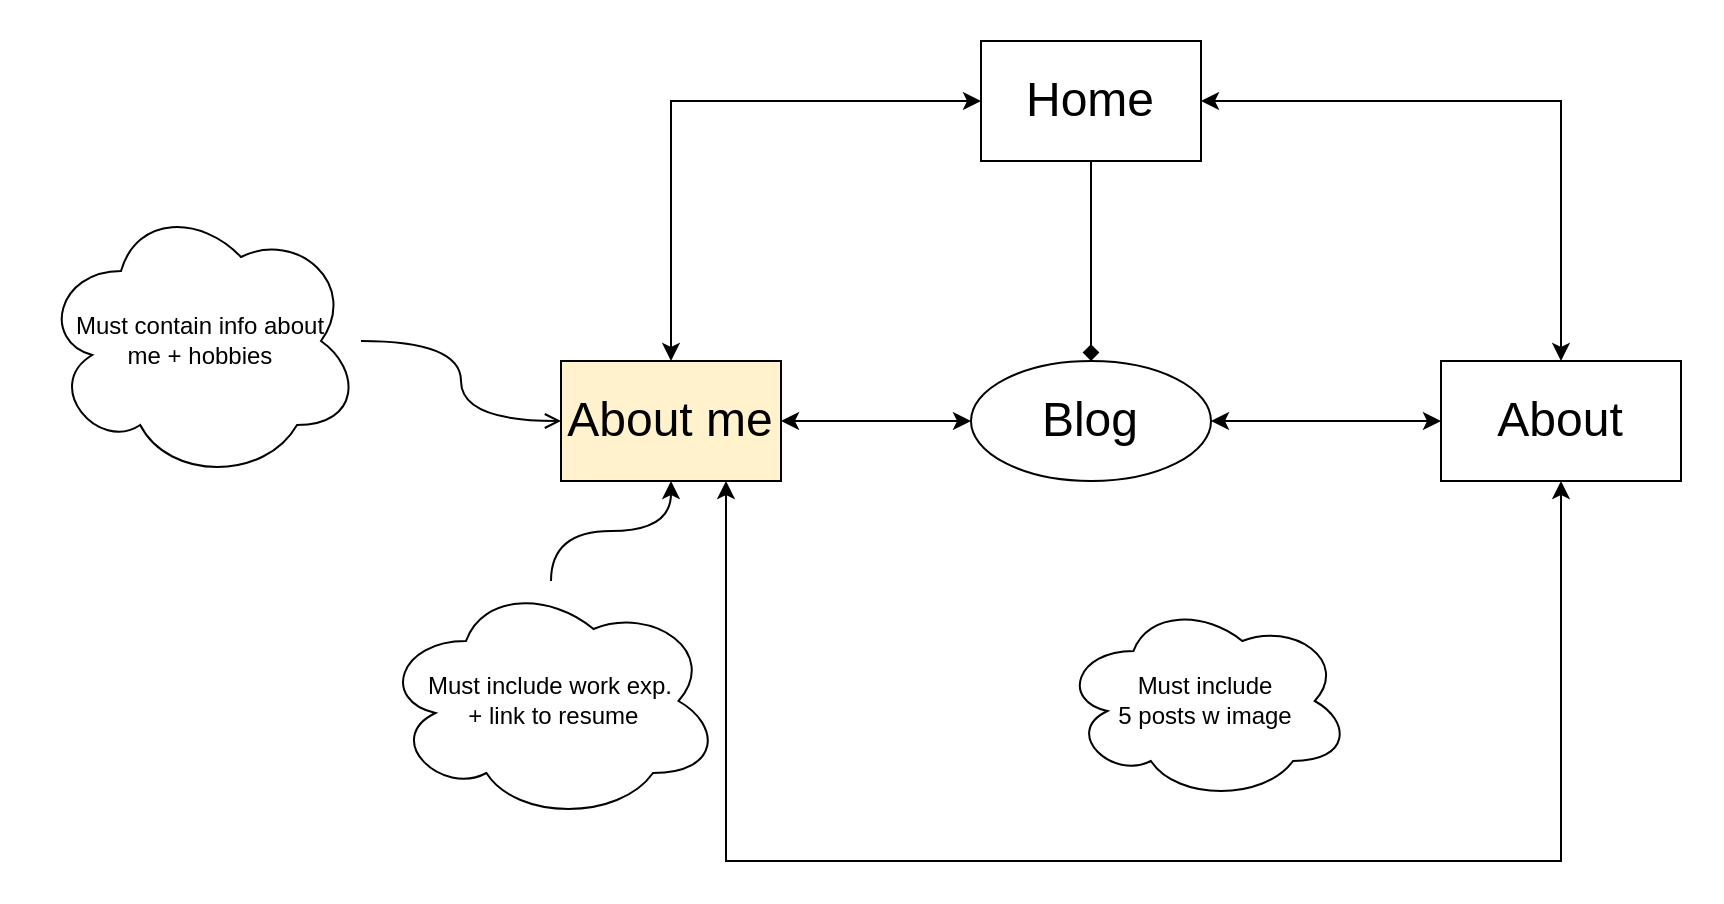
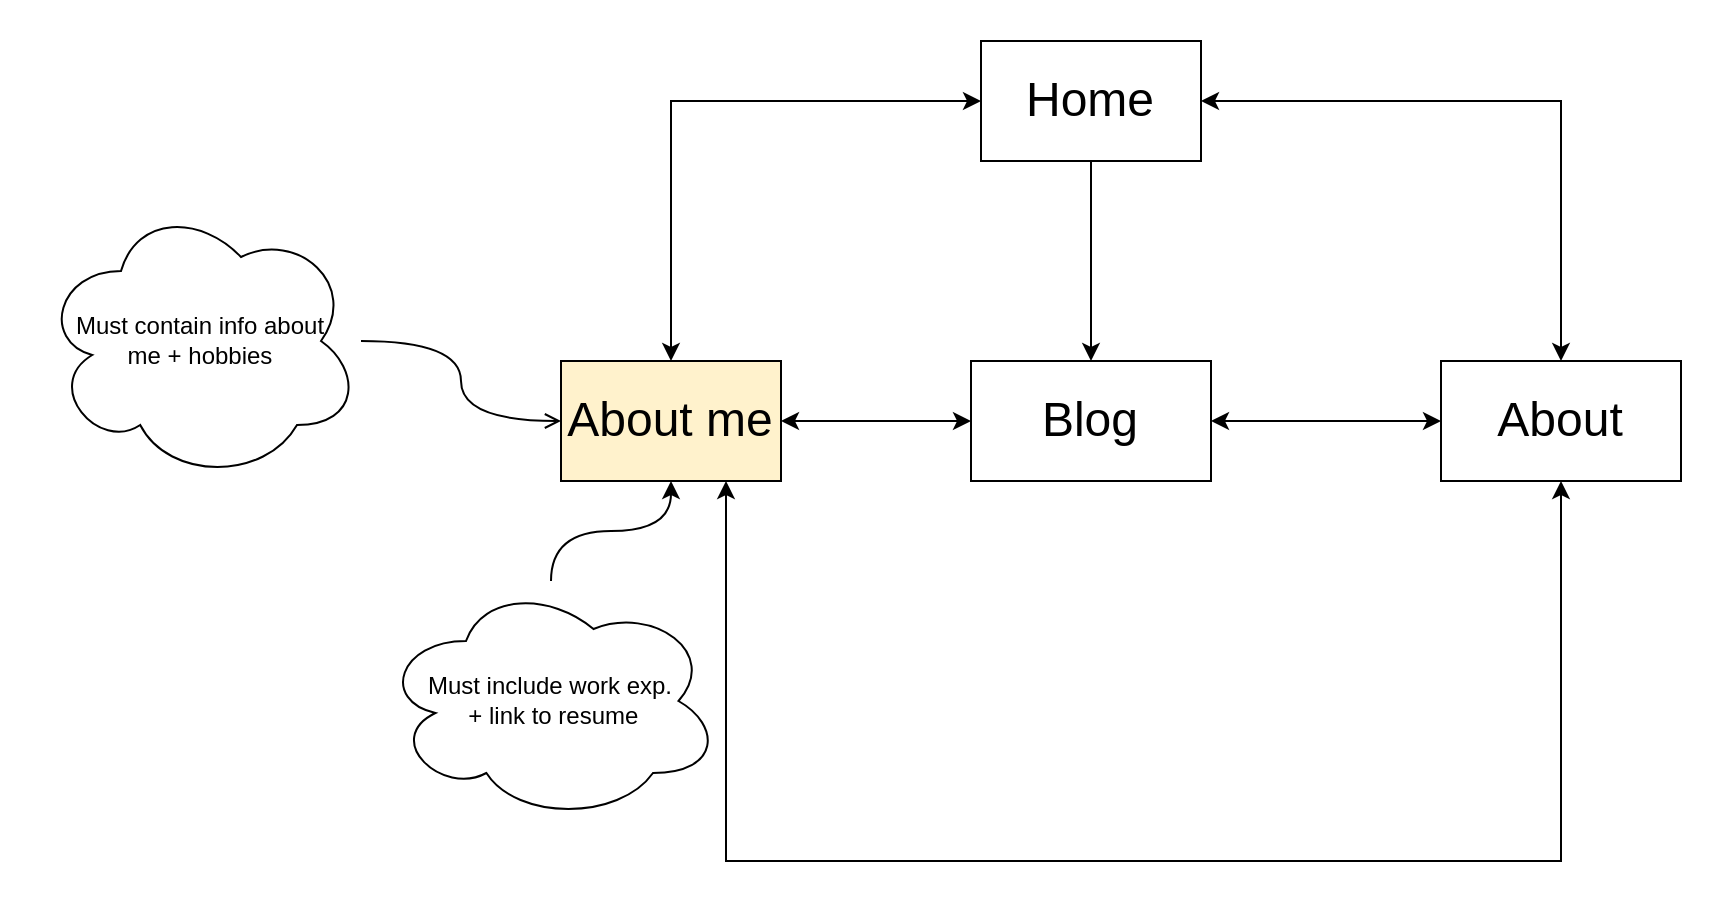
edge "Home" -> "Blog": arrowhead diamond -> classic
node "Blog": shape ellipse -> rectangle
node "Must include 5 posts w image": removed
